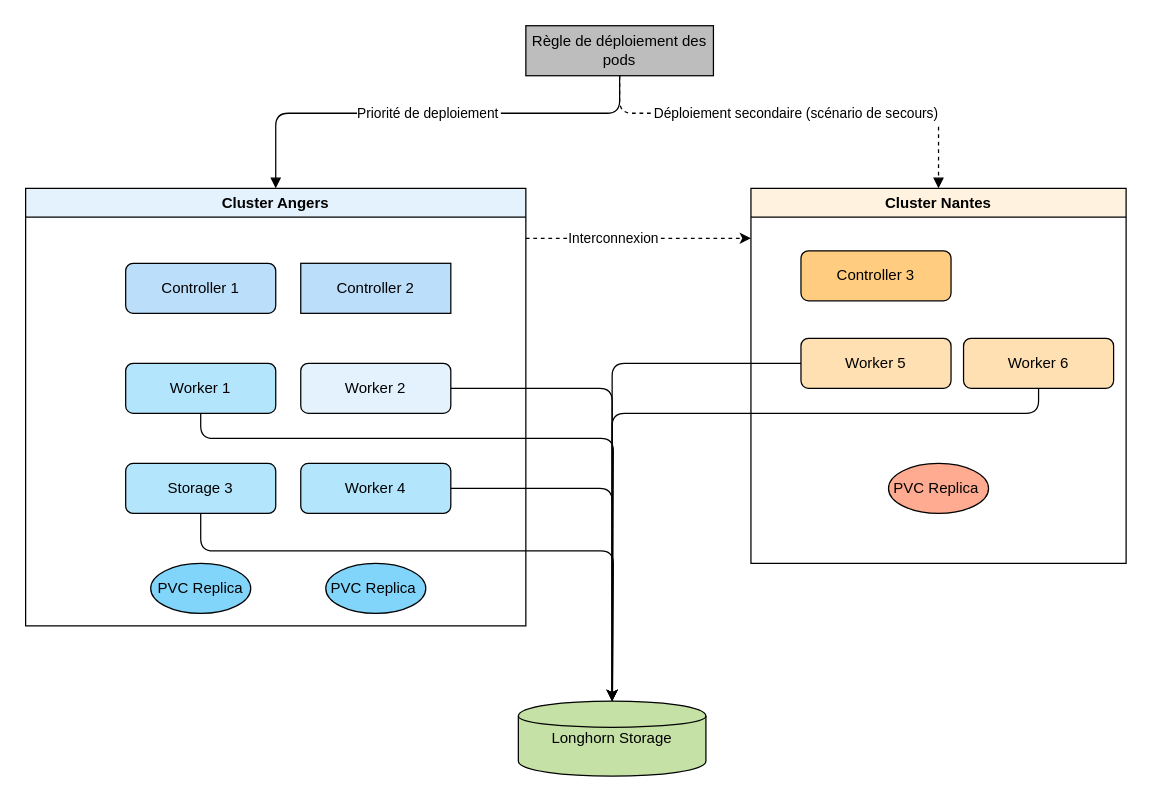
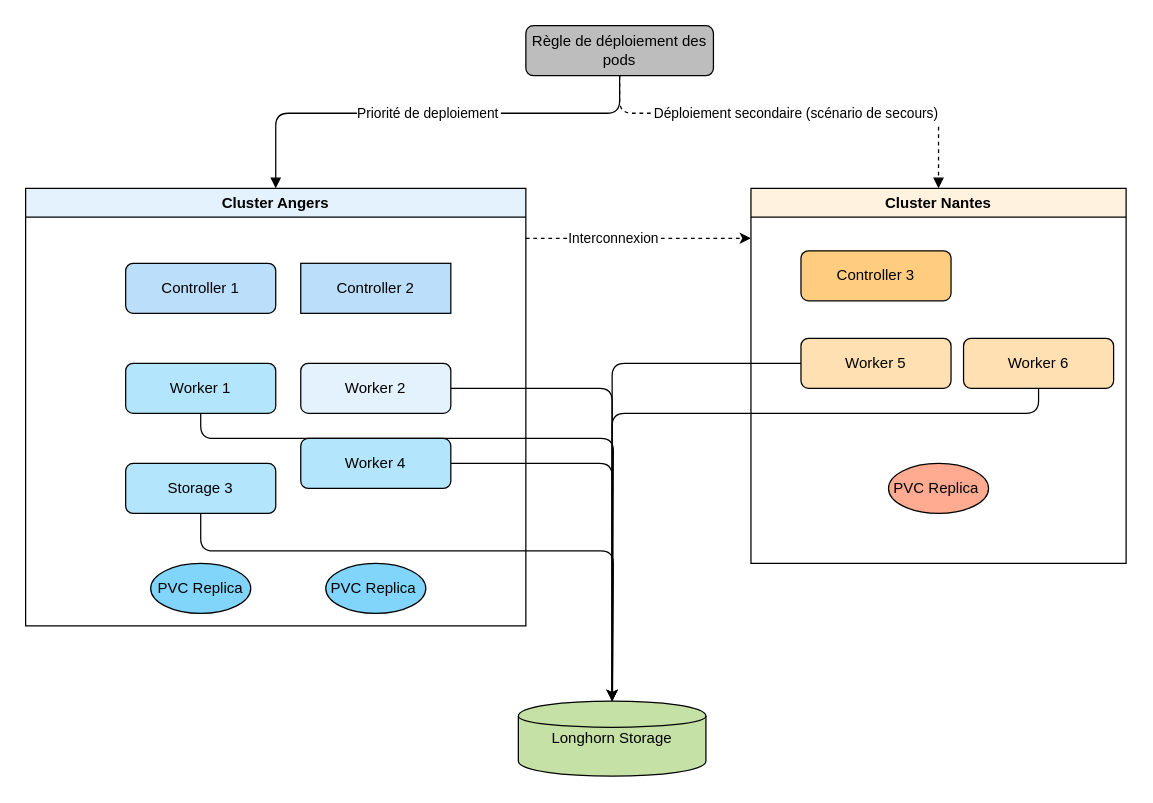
node "Règle de déploiement des pods": shape rectangle -> rounded rectangle
node "Worker 4": moved (376, 488) -> (376, 463)
